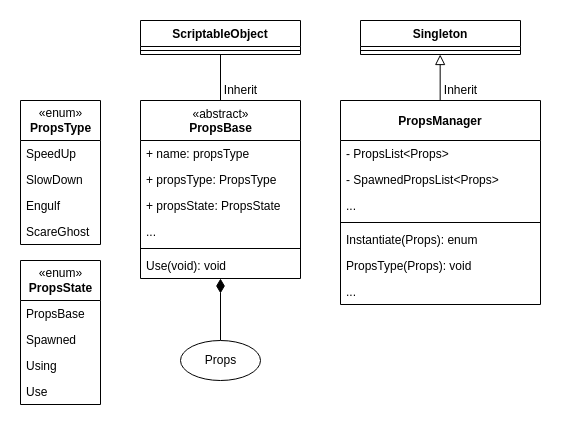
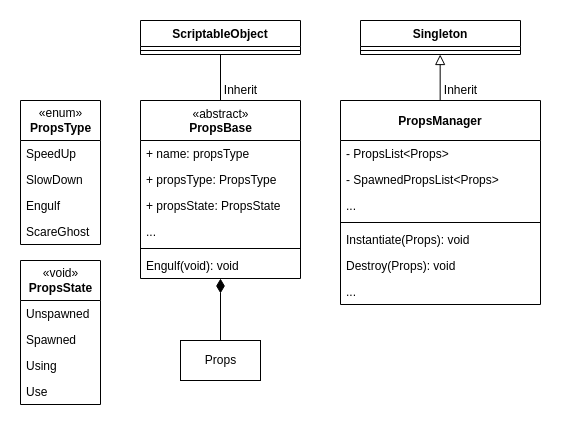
node "Instantiate(Props): enum": label "Instantiate(Props): enum" -> "Instantiate(Props): void"
node "Use(void): void": label "Use(void): void" -> "Engulf(void): void"
node "PropsType(Props): void": label "PropsType(Props): void" -> "Destroy(Props): void"
node "«enum» PropsState": label "«enum» PropsState" -> "«void» PropsState"
node "PropsBase": label "PropsBase" -> "Unspawned"
node "Props": shape ellipse -> rectangle
